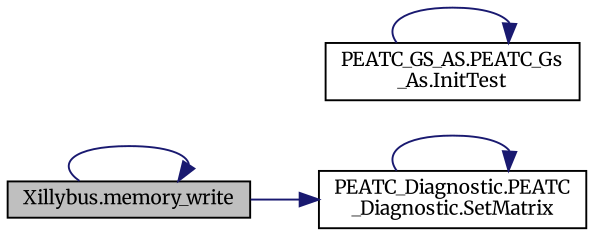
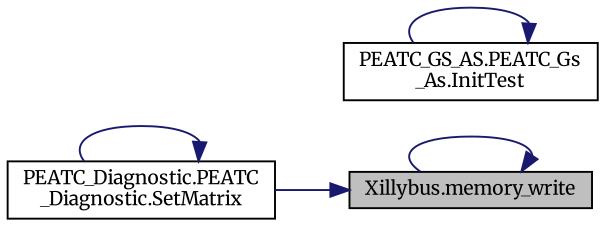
edge "Xillybus.memory_write" -> "PEATC_Diagnostic.PEATC _Diagnostic.SetMatrix": reversed
